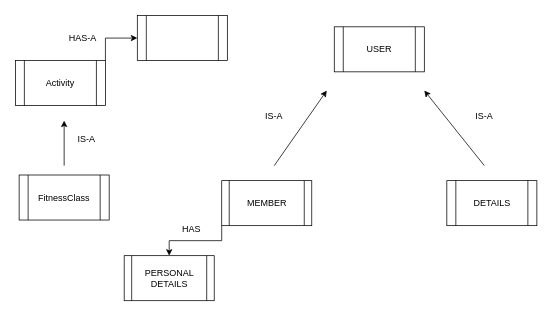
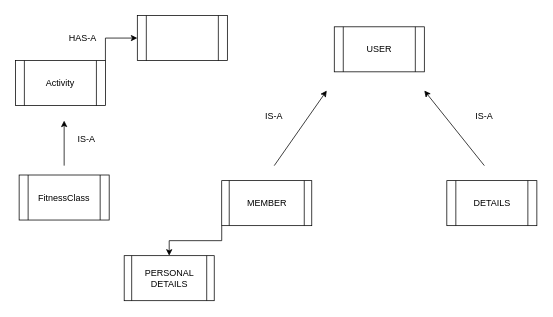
node "HAS": removed
